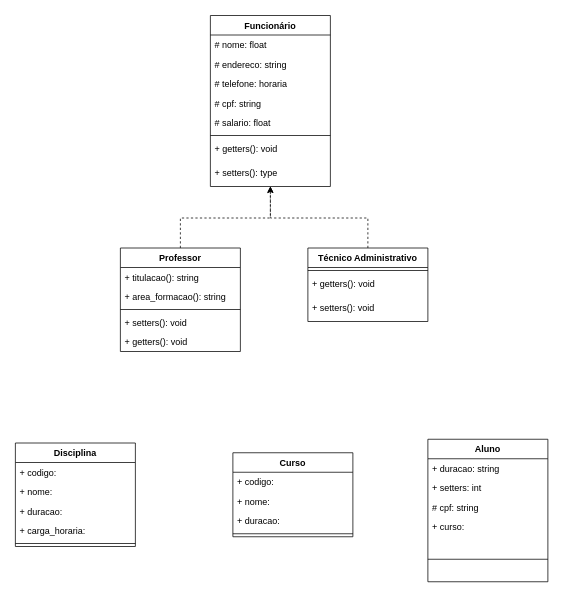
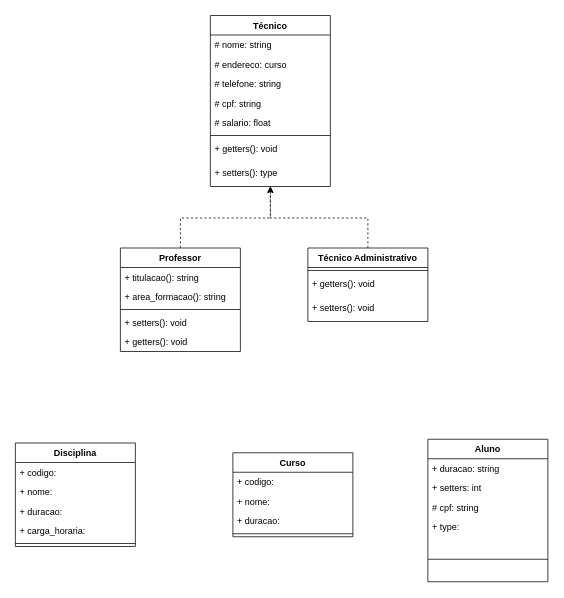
node "Funcionário": label "Funcionário" -> "Técnico"
node "# nome: float": label "# nome: float" -> "# nome: string"
node "# endereco: string": label "# endereco: string" -> "# endereco: curso"
node "# telefone: horaria": label "# telefone: horaria" -> "# telefone: string"
node "+ curso:": label "+ curso:" -> "+ type:"
